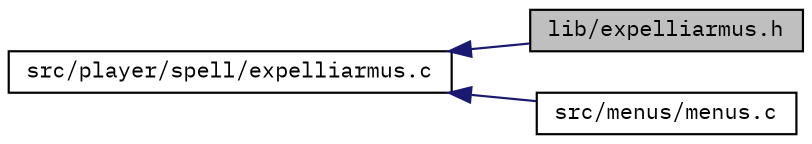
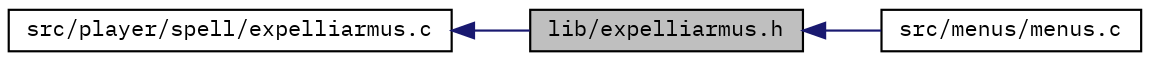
edge "src/menus/menus.c" -> "src/player/spell/expelliarmus.c": now "src/menus/menus.c" -> "lib/expelliarmus.h"
